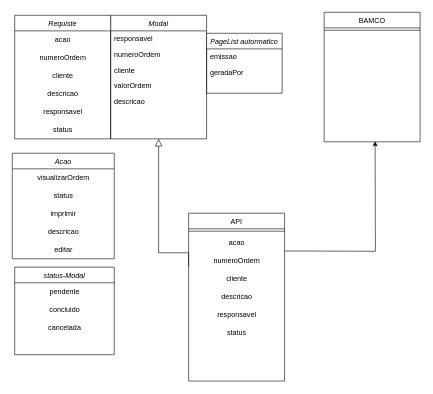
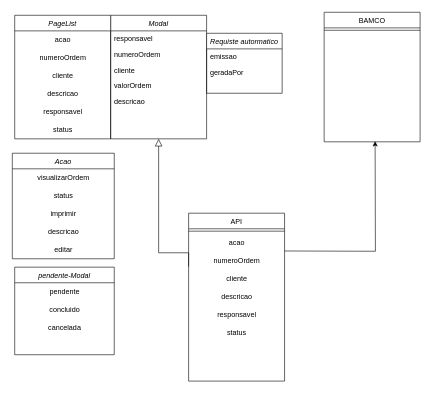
node "Requiste": label "Requiste" -> "PageList"
node "PageList autormatico": label "PageList autormatico" -> "Requiste autormatico"
node "status-Modal": label "status-Modal" -> "pendente-Modal"
